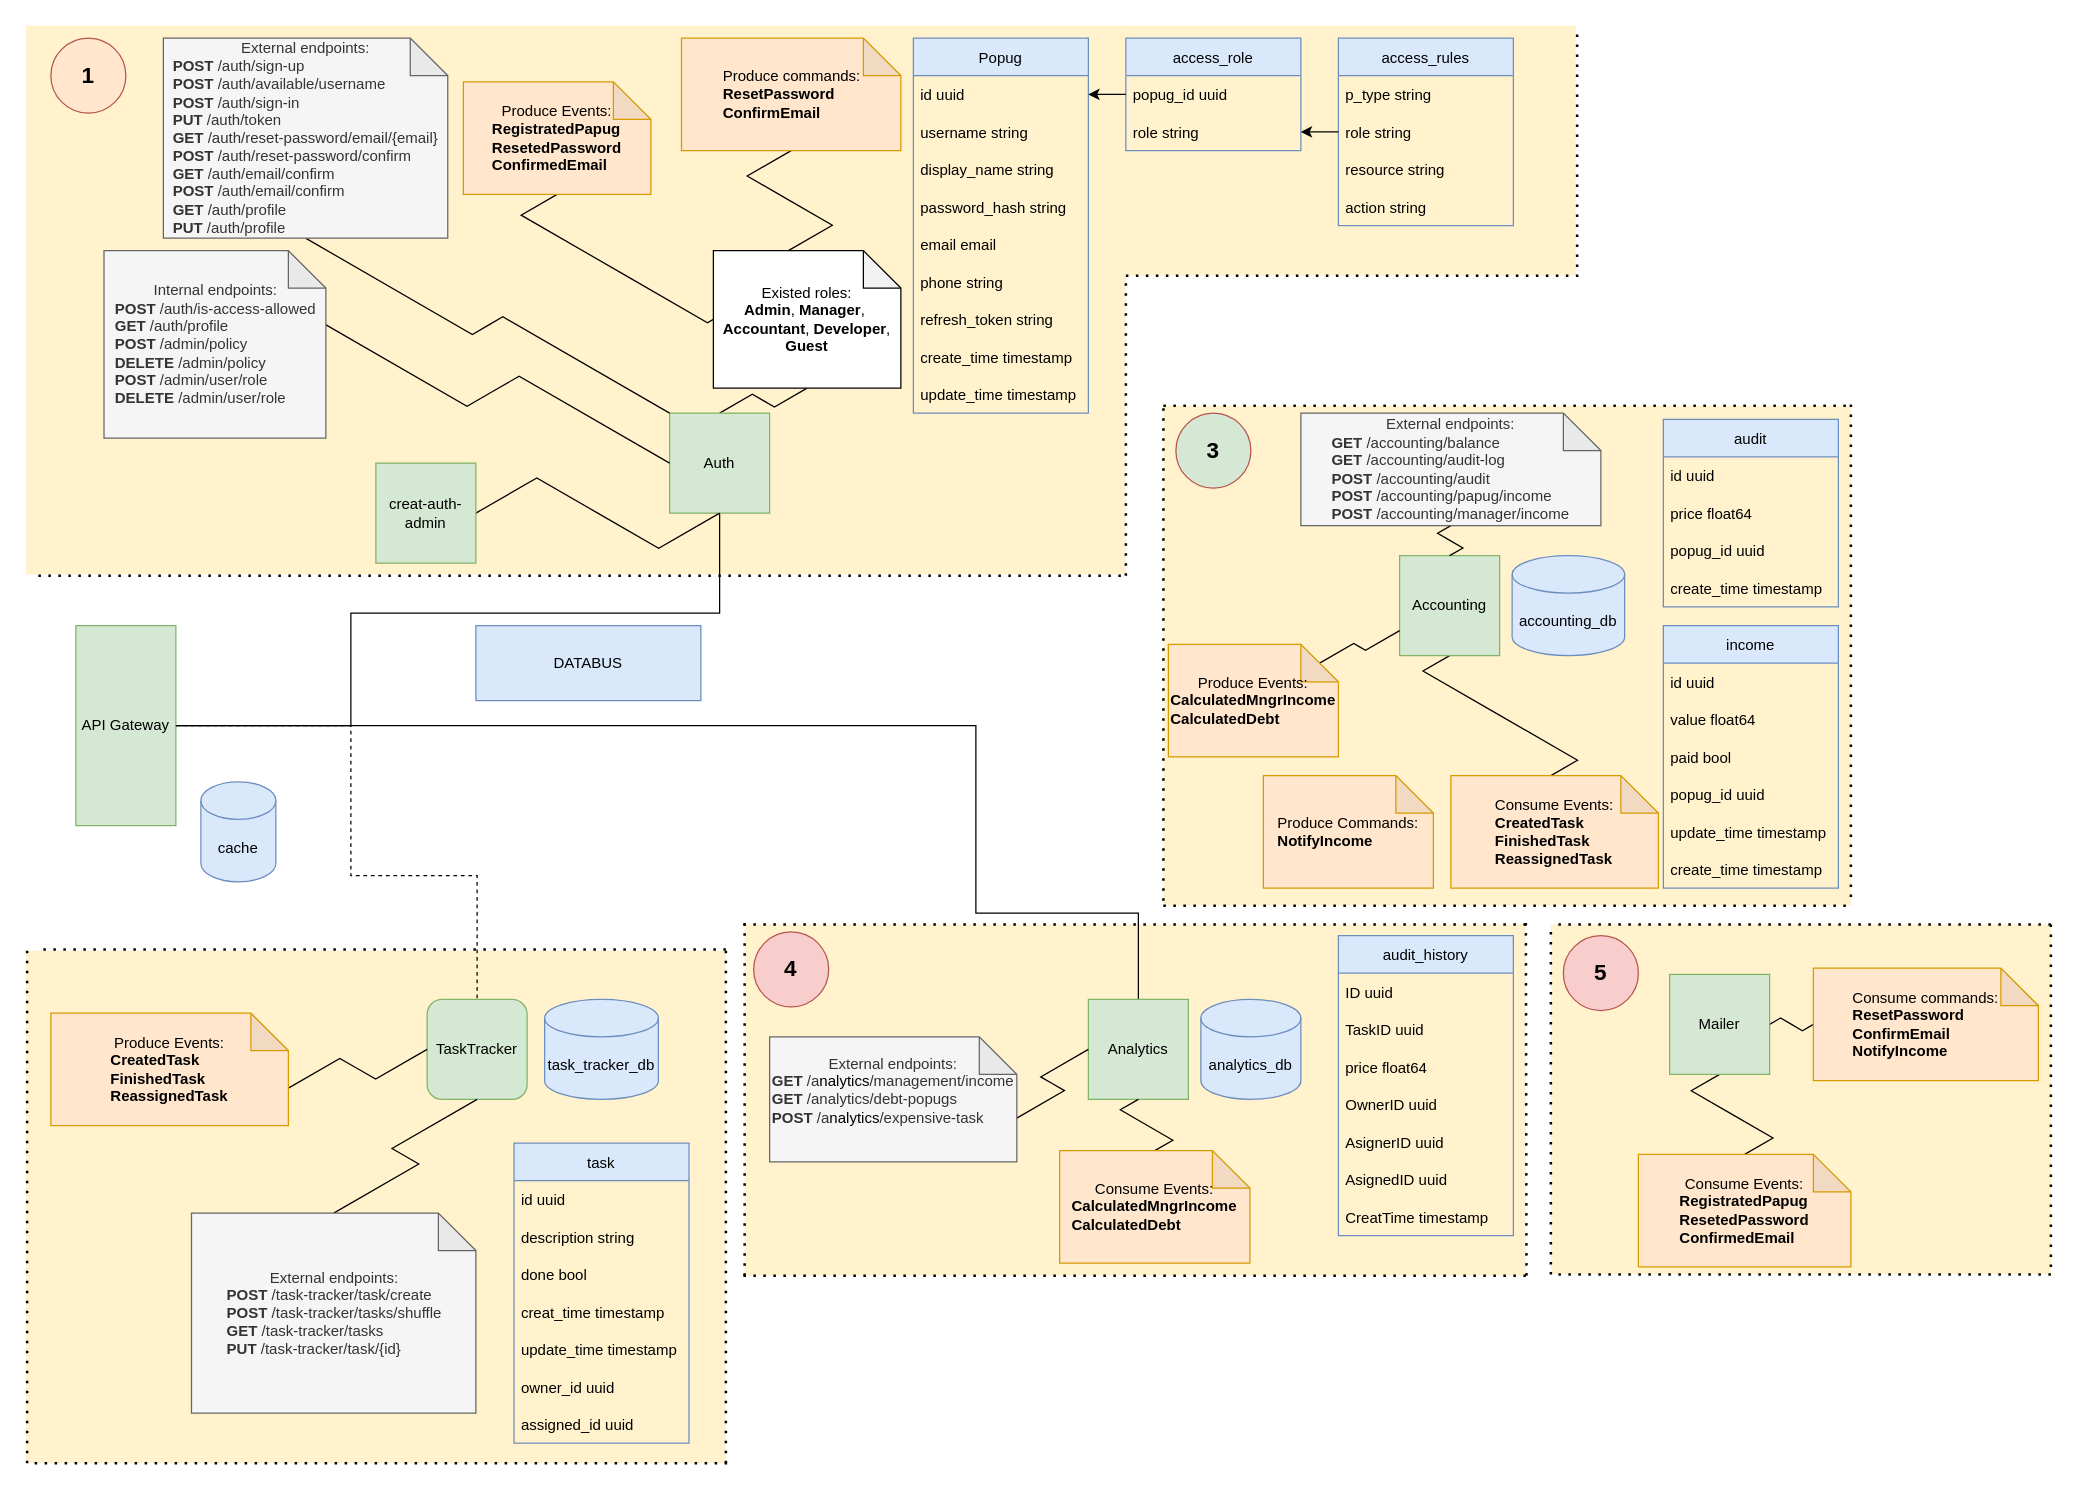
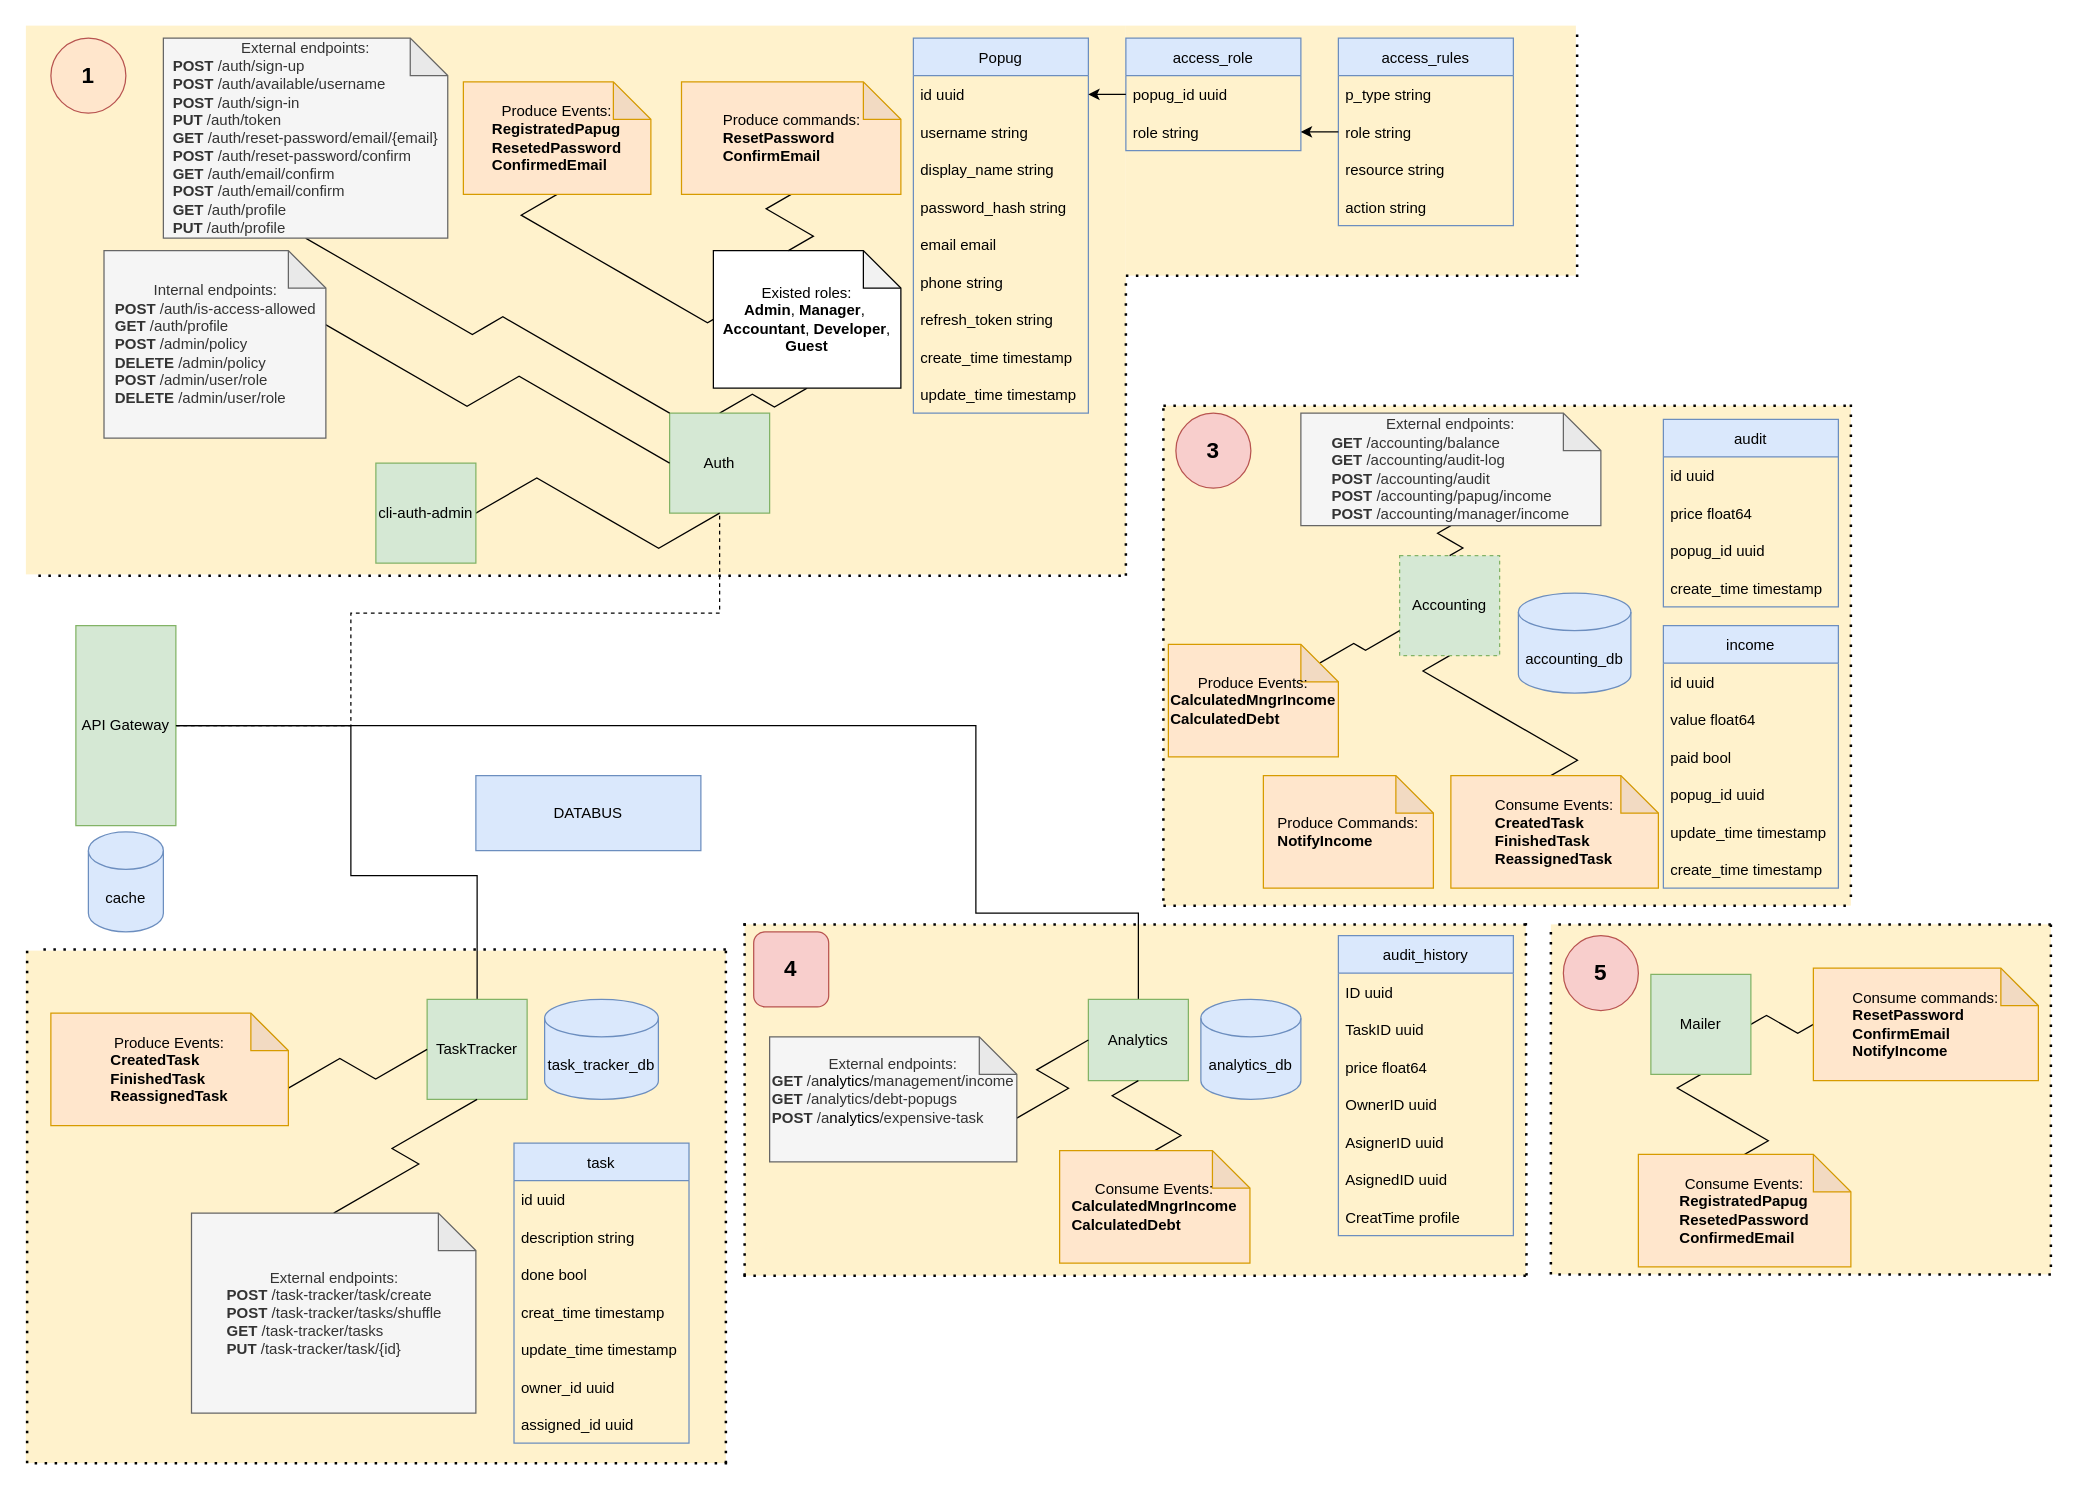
node "Produce commands: ResetPassword ConfirmEmail": moved (791, 94) -> (791, 138)
node "3": fillcolor #d5e8d4 -> #f8cecc
node "creat-auth-admin": label "creat-auth-admin" -> "cli-auth-admin"
node "Accounting": style solid -> dashed
node "accounting_db": moved (1568, 606) -> (1574, 643)
edge "Auth" -- "API Gateway": style solid -> dashed
node "DATABUS": moved (588, 663) -> (588, 813)
node "cache": moved (238, 832) -> (126, 882)
edge "API Gateway" -- "TaskTracker": style dashed -> solid
node "4": shape ellipse -> rounded rectangle
node "Mailer": moved (1719, 1024) -> (1701, 1024)
node "TaskTracker": shape rounded rectangle -> rectangle
node "Analytics": size 100x100 -> 100x81
node "CreatTime timestamp": label "CreatTime timestamp" -> "CreatTime profile"
